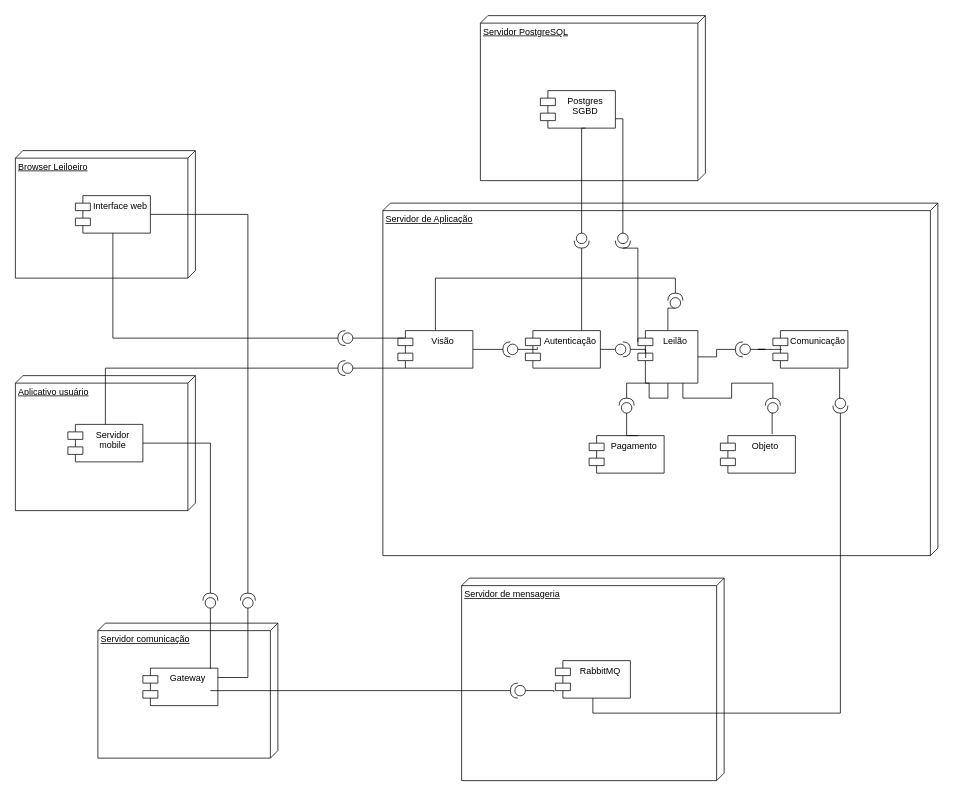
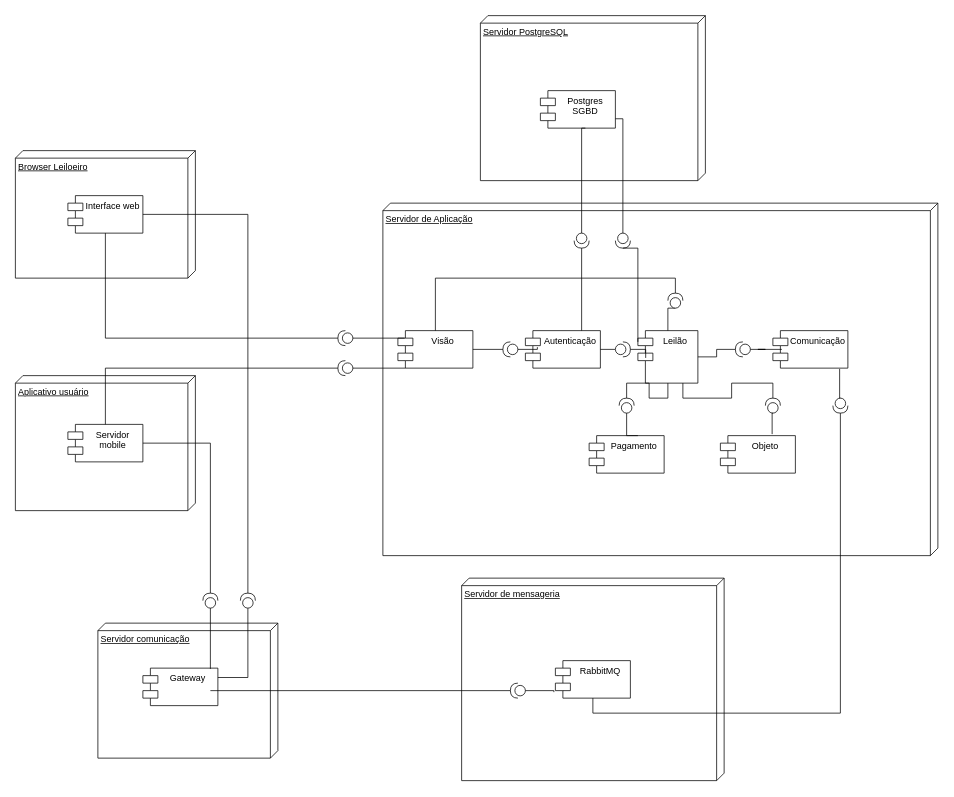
node "Interface web": moved (113, 214) -> (105, 214)
